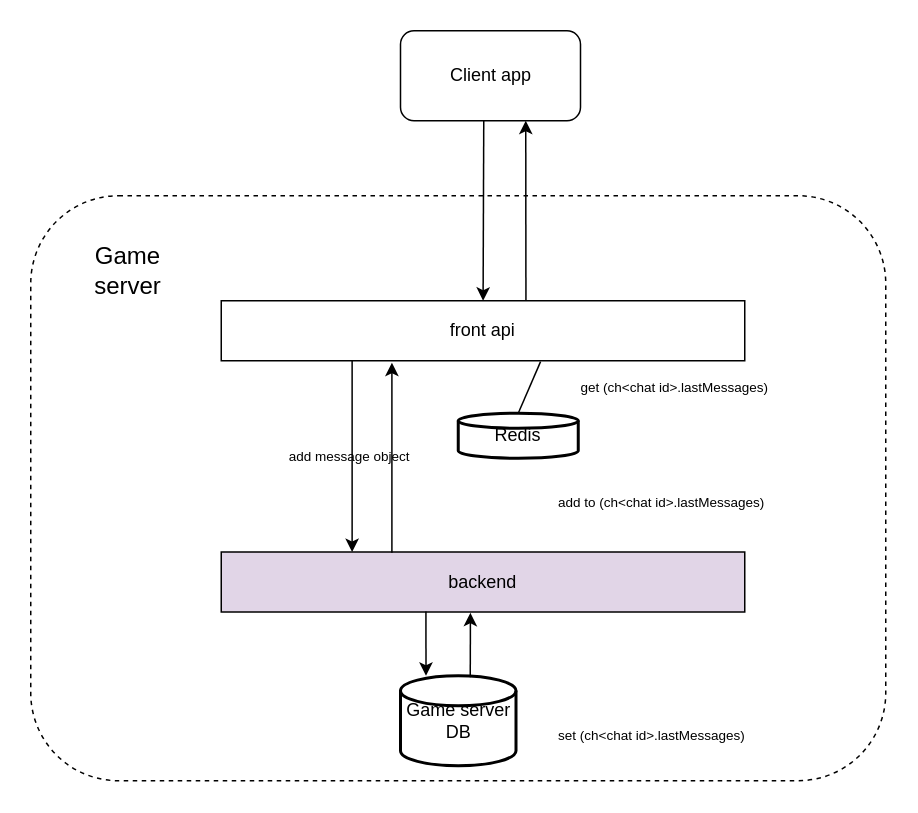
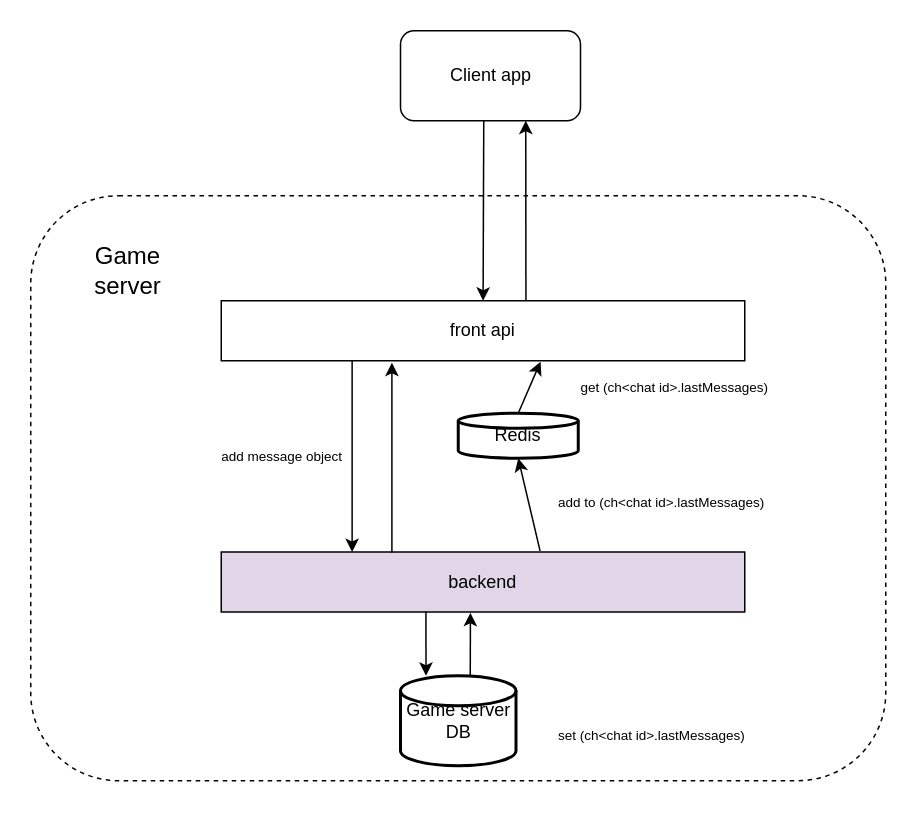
edge "front api" -- "Redis": arrowhead none -> classic
node "add message object": moved (256, 457) -> (188, 457)
edge "backend" -> "Redis": added
